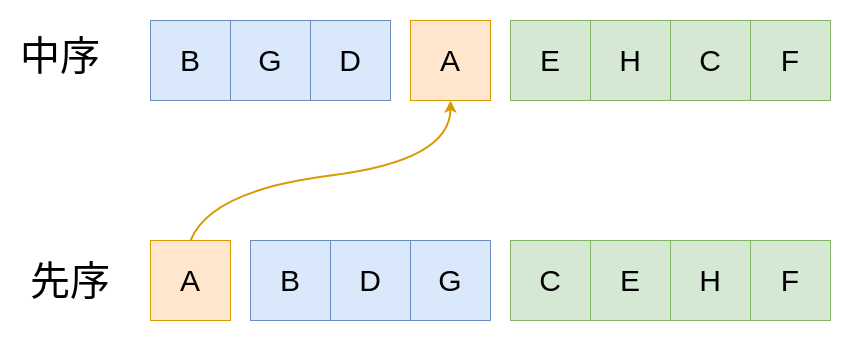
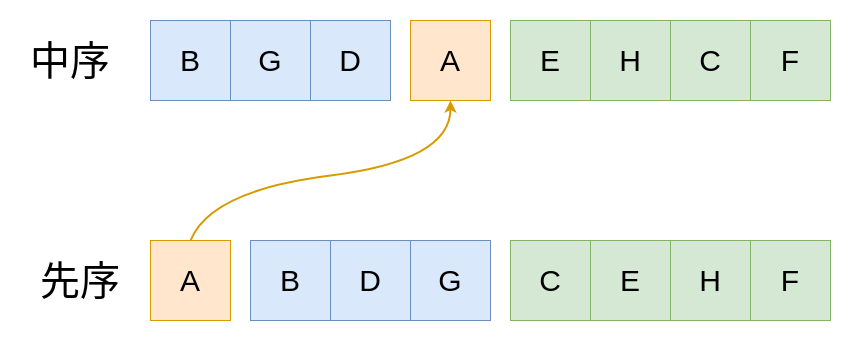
node "中序": moved (61, 56) -> (71, 61)
node "先序": moved (71, 281) -> (81, 281)
